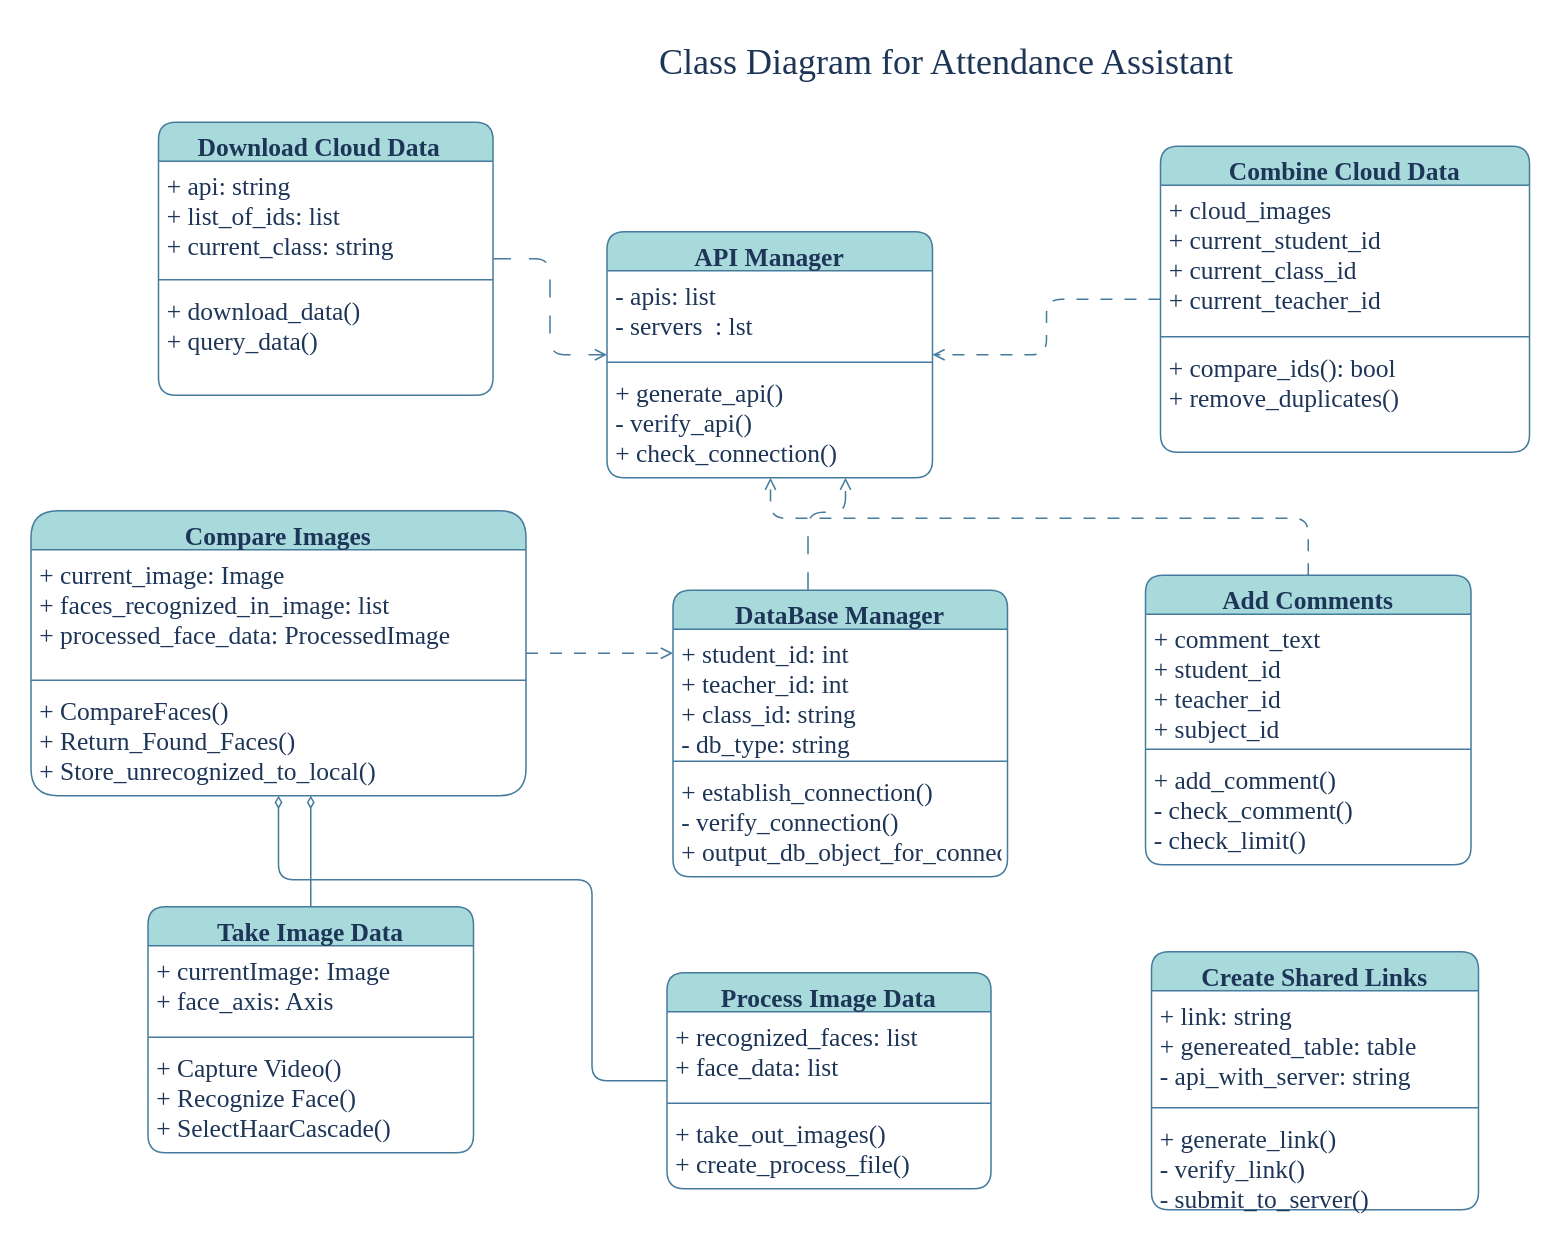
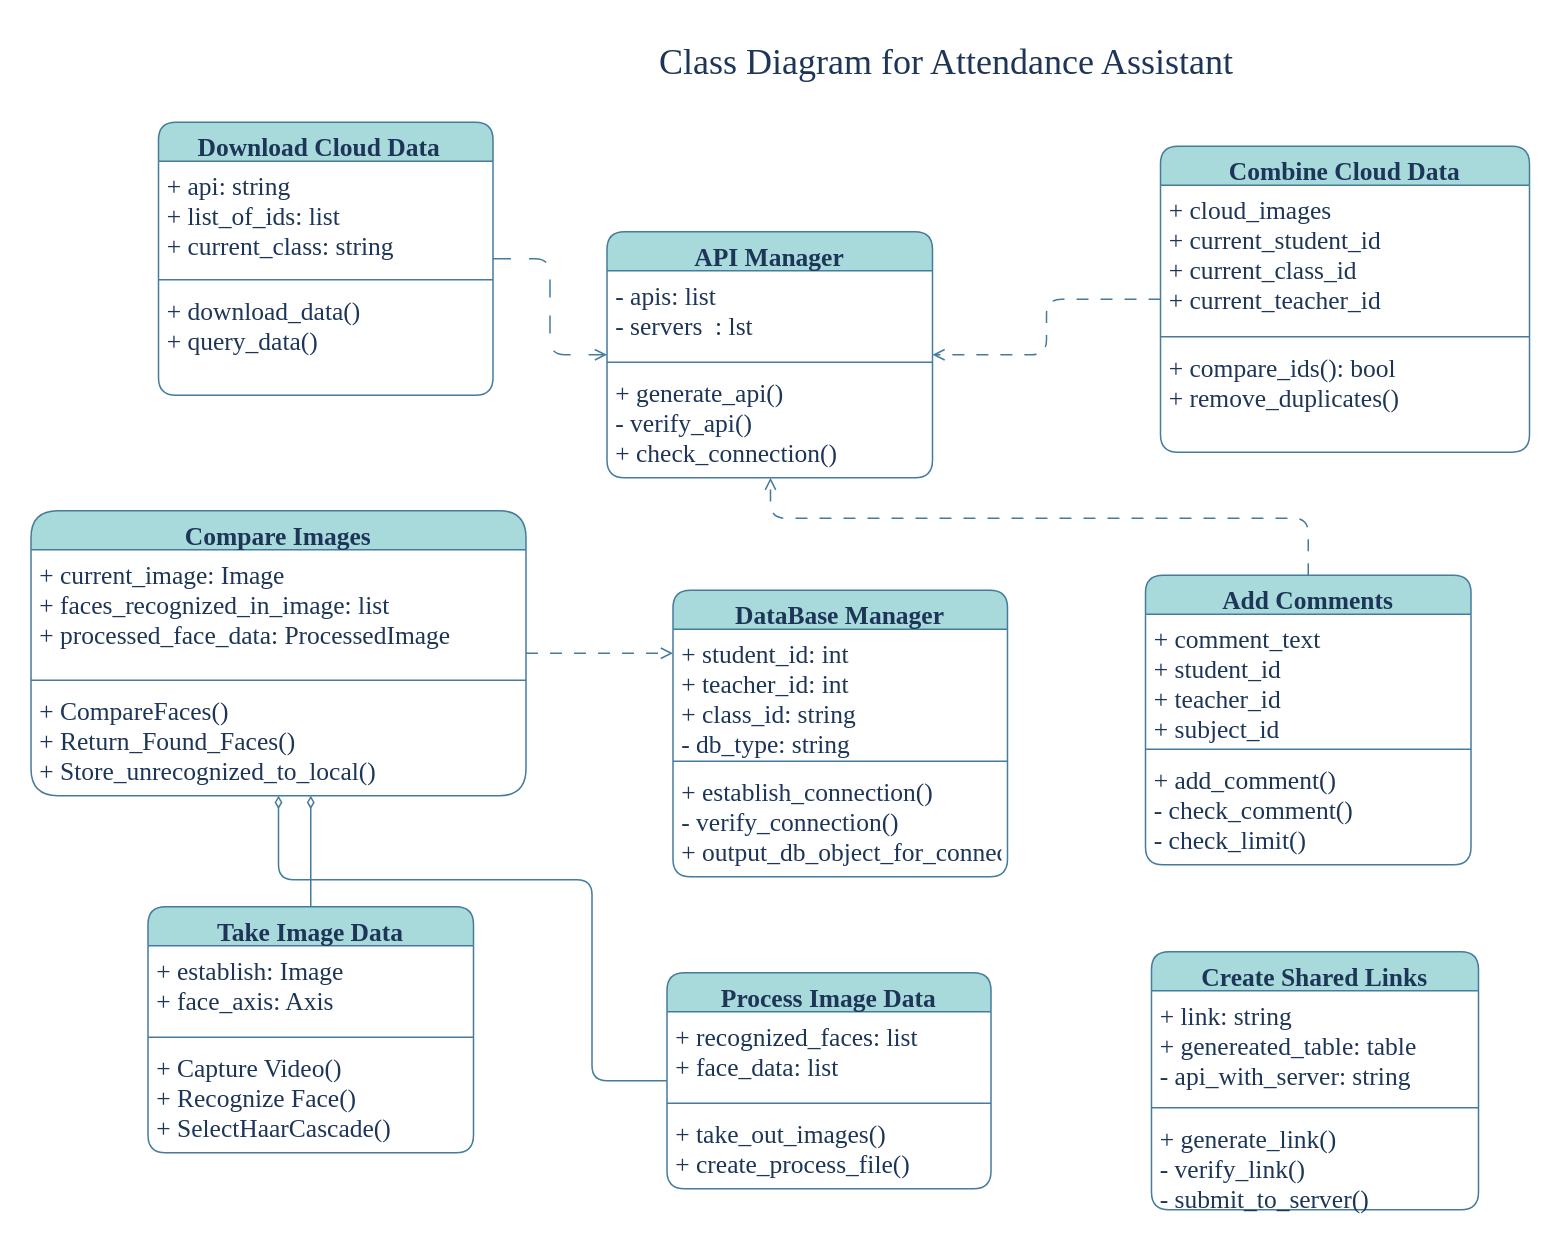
edge "DataBase Manager" -> "API Manager": removed
node "+ currentImage: Image + face_axis: Axis": label "+ currentImage: Image + face_axis: Axis" -> "+ establish: Image + face_axis: Axis"
